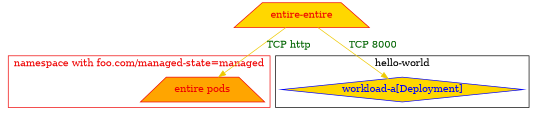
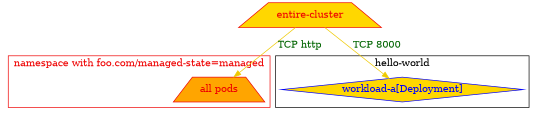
node "entire-entire": label "entire-entire" -> "entire-cluster"
node "entire pods": label "entire pods" -> "all pods"
